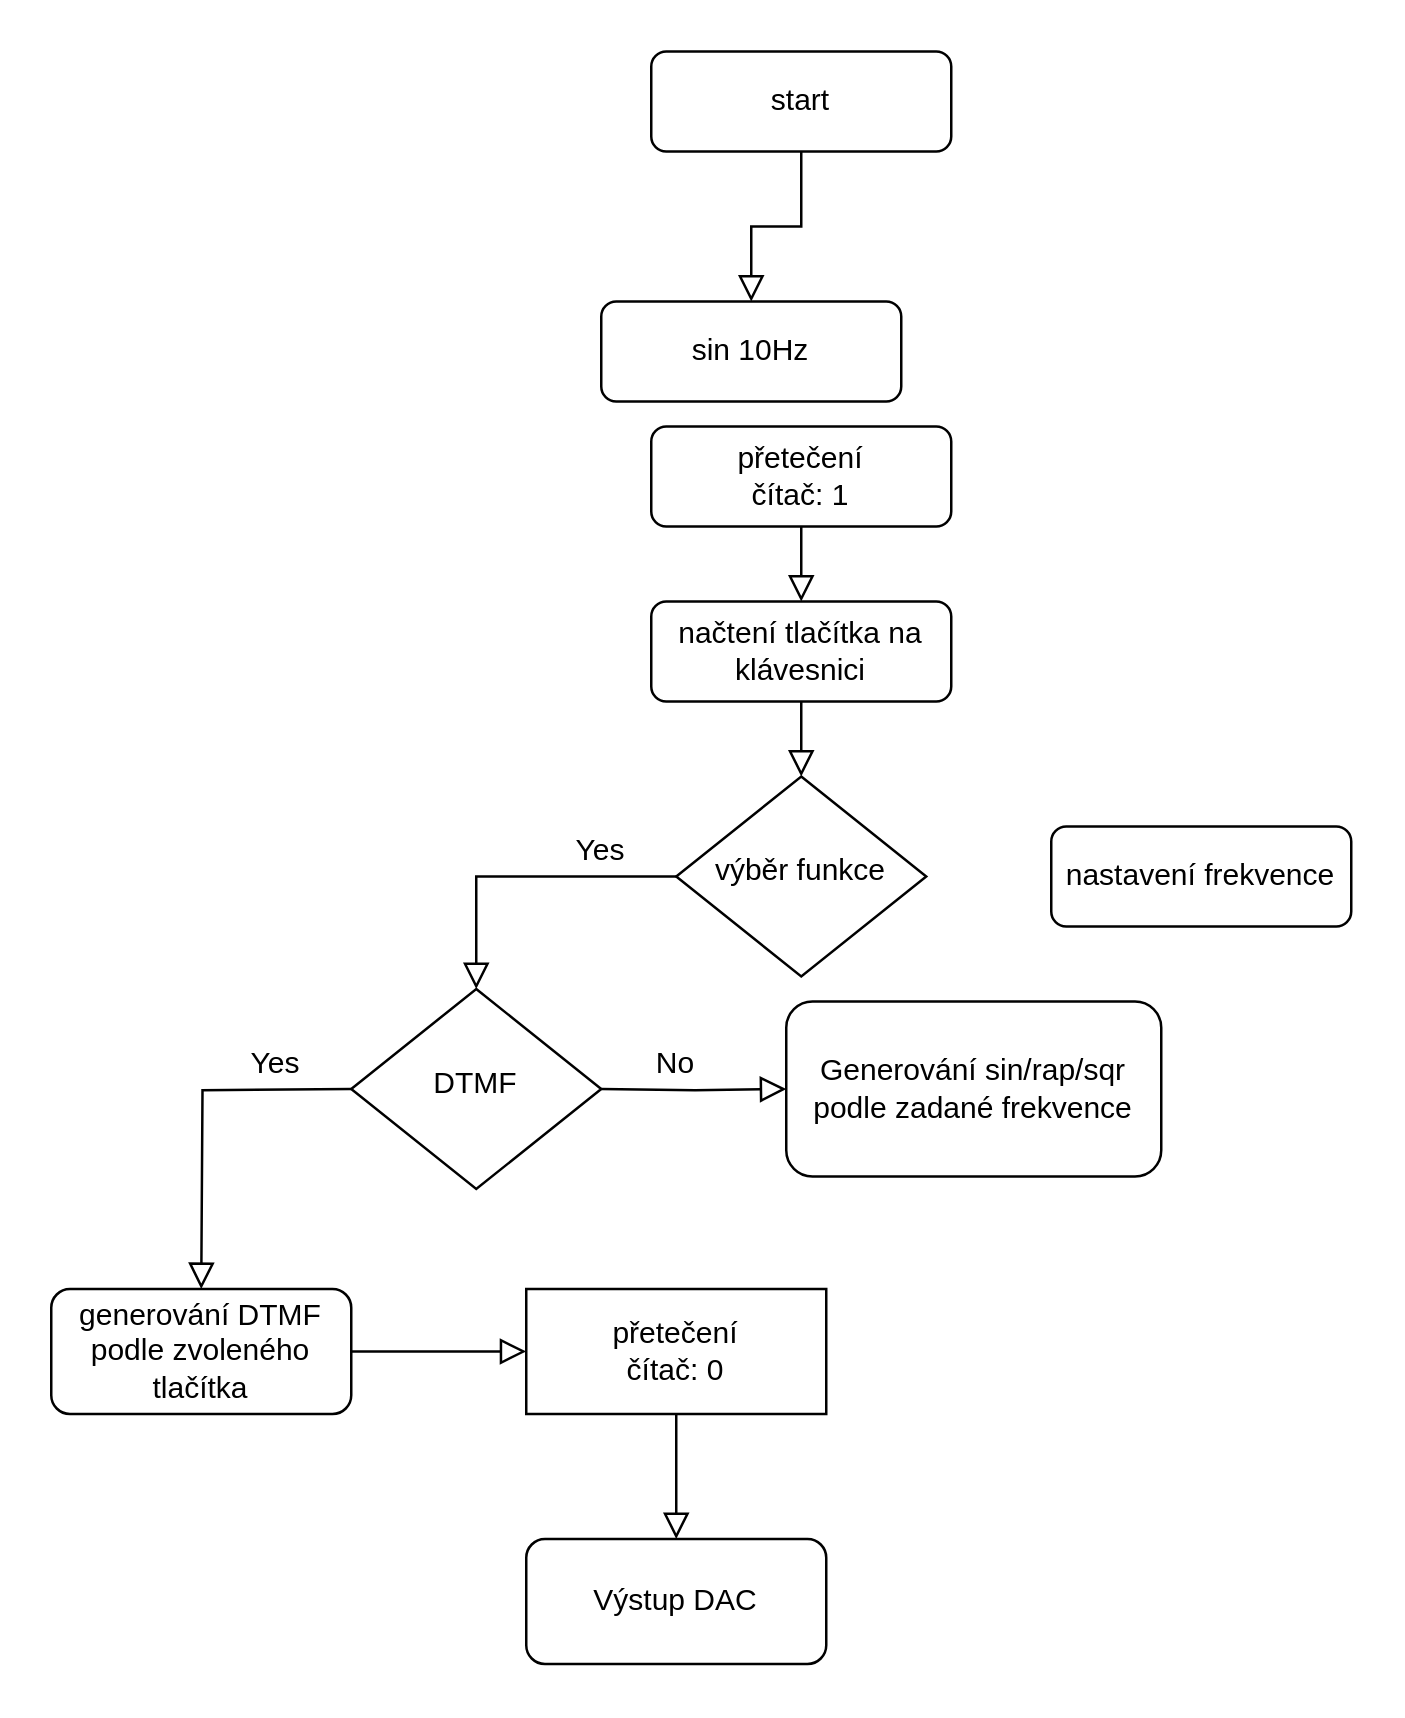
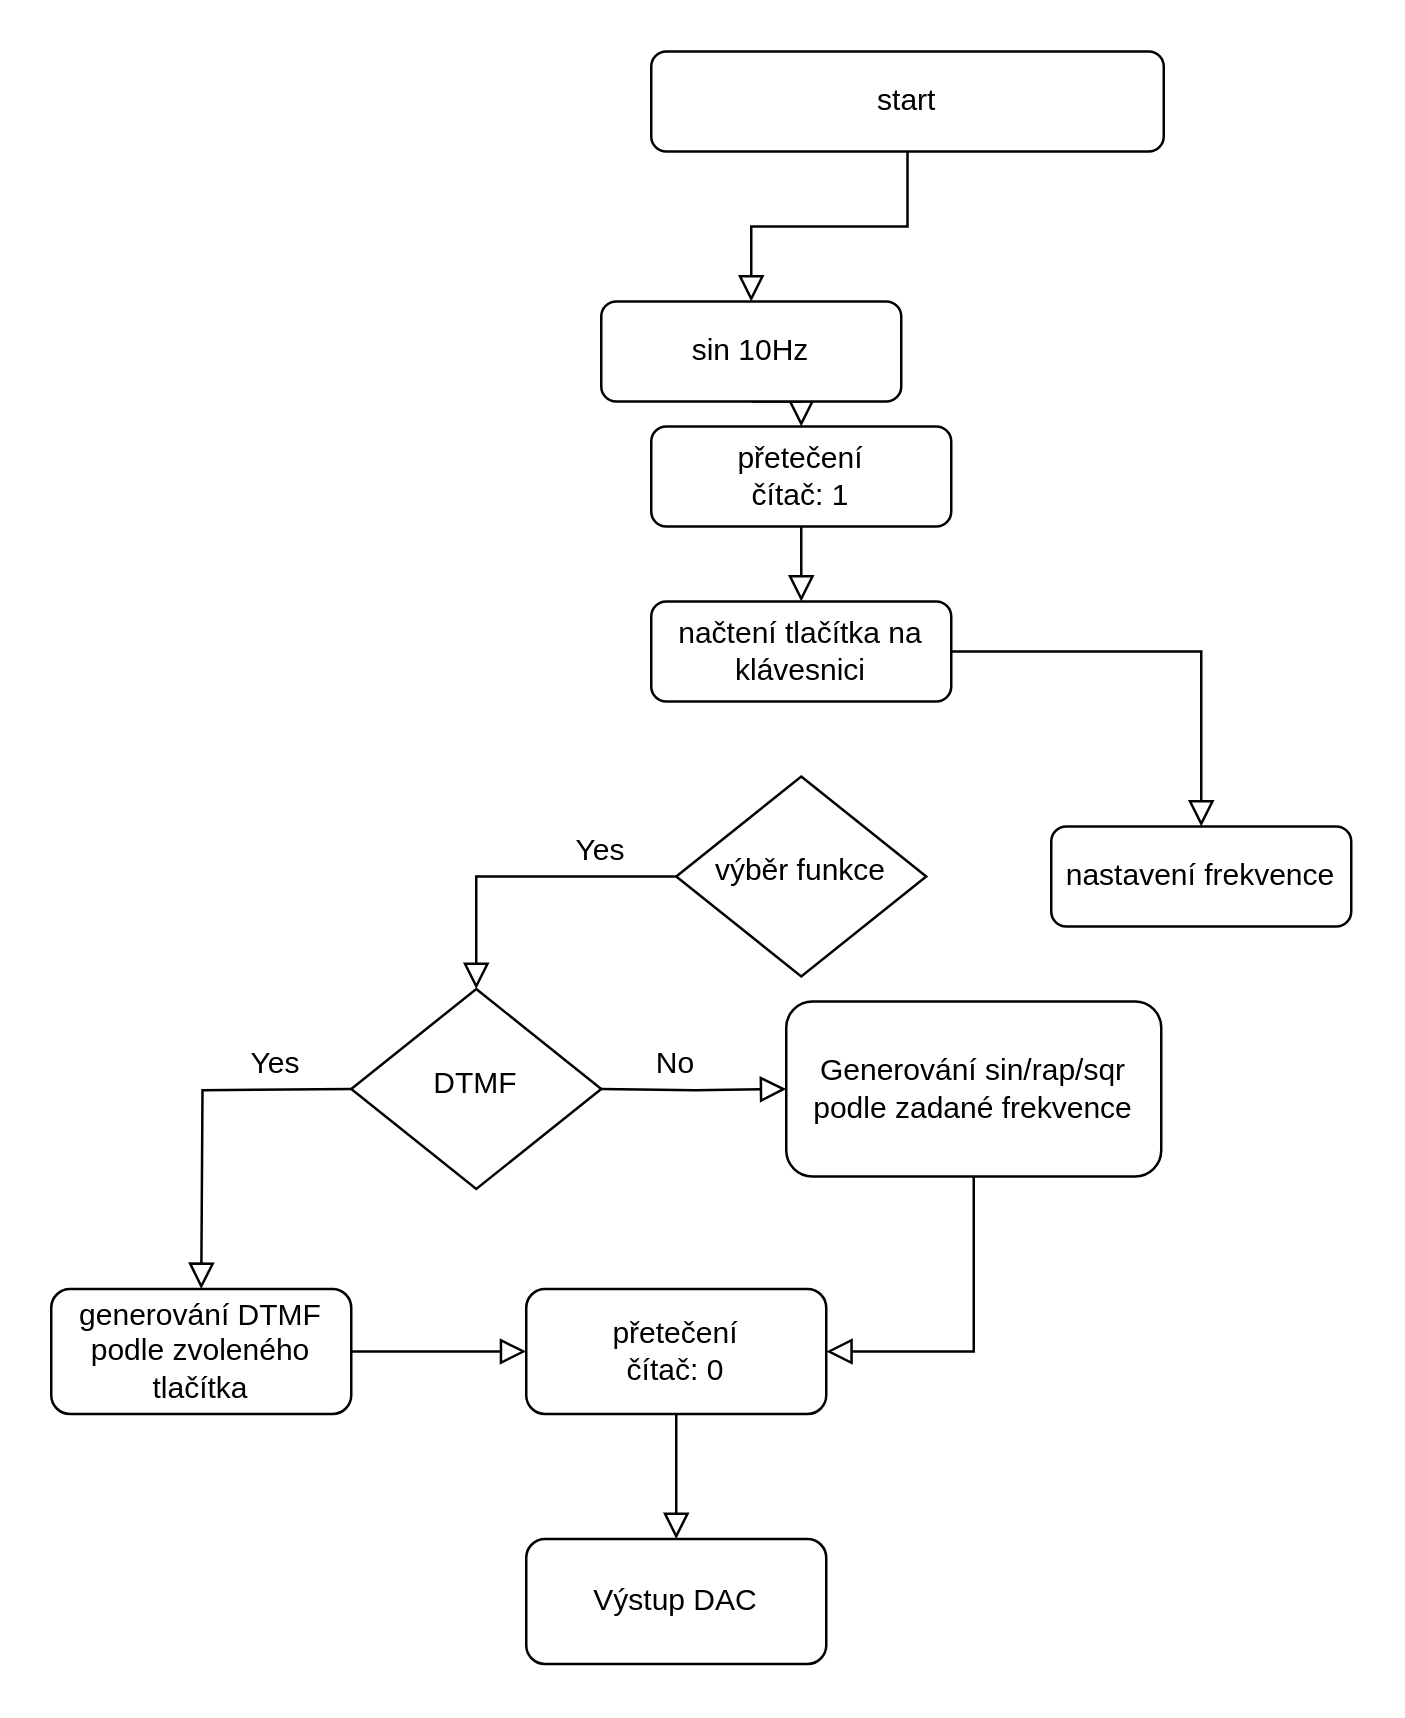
node "start": size 300x100 -> 513x100
edge "sin 10Hz" -> "přetečení čítač: 1": added
edge "načtení tlačítka na klávesnici" -> "výběr funkce": now "načtení tlačítka na klávesnici" -> "nastavení frekvence"
edge "Generování sin/rap/sqr podle zadané frekvence" -> "přetečení čítač: 0": added
node "přetečení čítač: 0": shape rectangle -> rounded rectangle
